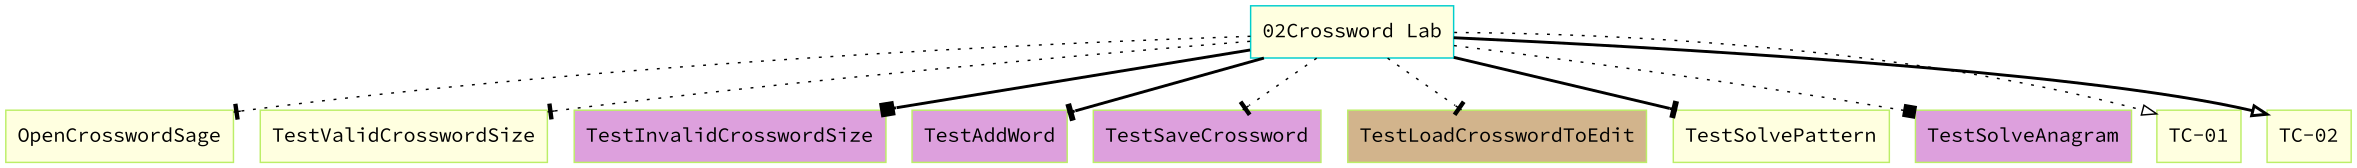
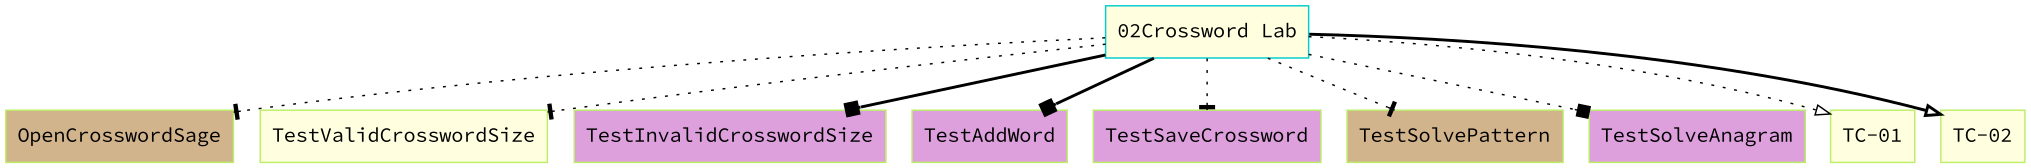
edge "02Crossword Lab" -> "TestSolvePattern": style bold -> dotted
edge "02Crossword Lab" -> "TestAddWord": arrowhead tee -> box
node "OpenCrosswordSage": fillcolor lightyellow -> tan
node "TestLoadCrosswordToEdit": removed
node "TestSolvePattern": fillcolor lightyellow -> tan
